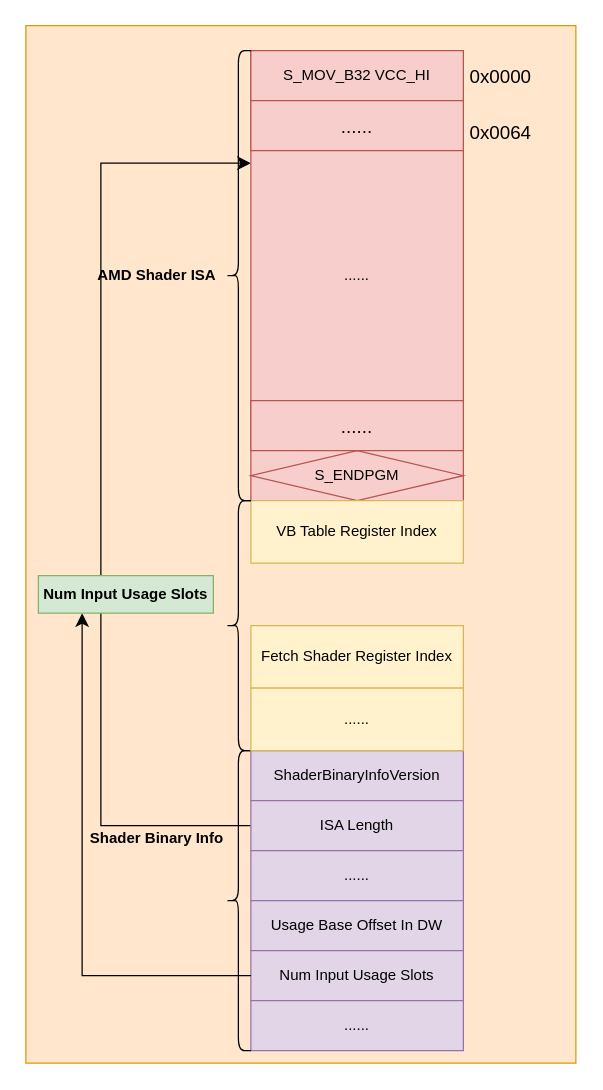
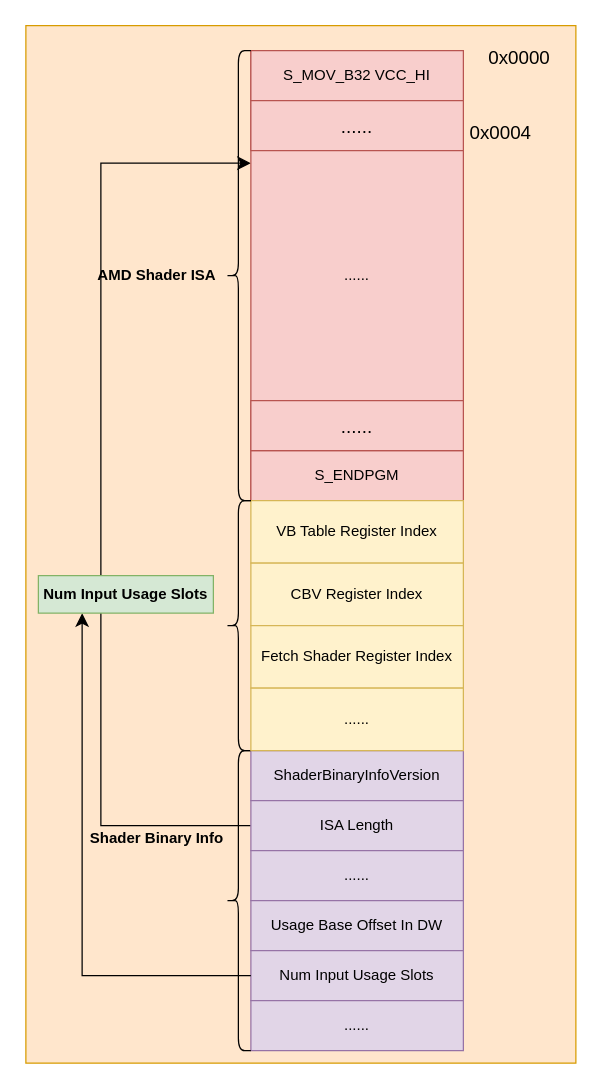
node "0x0000": moved (501, 76) -> (519, 57)
node "0x0064": label "0x0064" -> "0x0004"
node "S_ENDPGM": shape diamond -> rectangle
node "CBV Register Index": added
